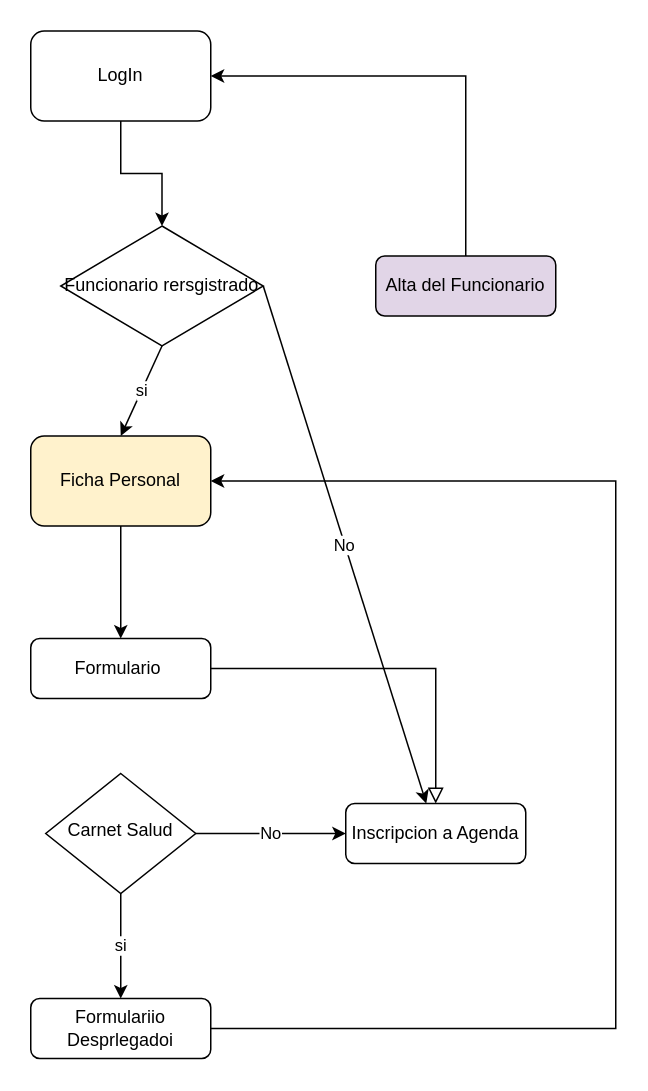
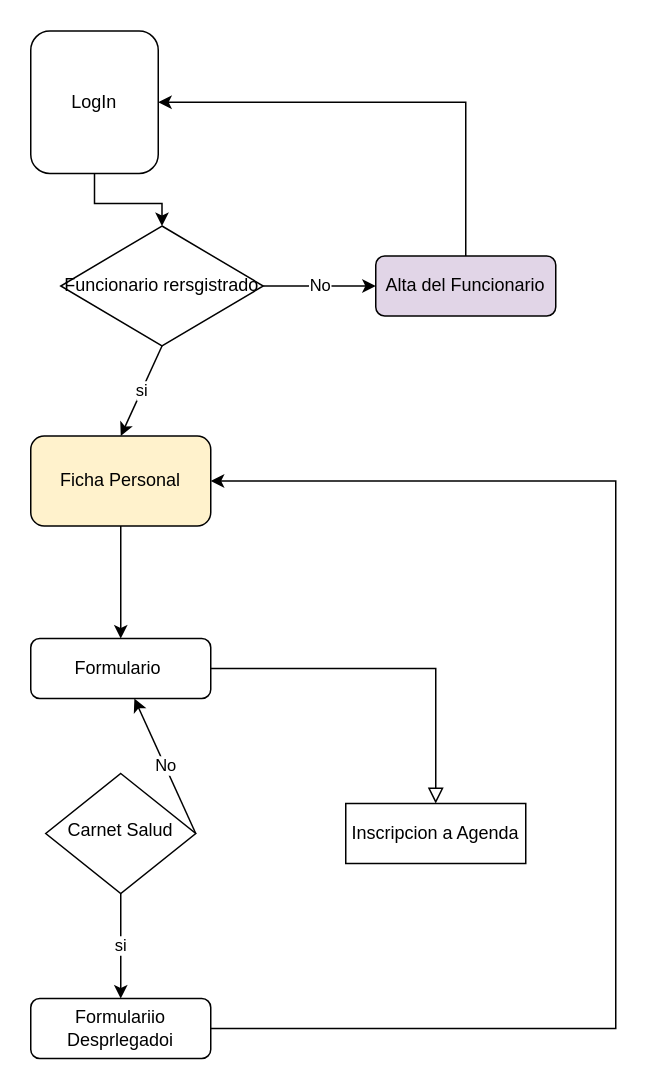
node "LogIn": size 180x90 -> 128x143
edge "Funcionario rersgistrado" -> "Inscripcion a Agenda": now "Funcionario rersgistrado" -> "Alta del Funcionario"
edge "Carnet Salud" -> "Inscripcion a Agenda": now "Carnet Salud" -> "Formulario"
node "Inscripcion a Agenda": shape rounded rectangle -> rectangle
